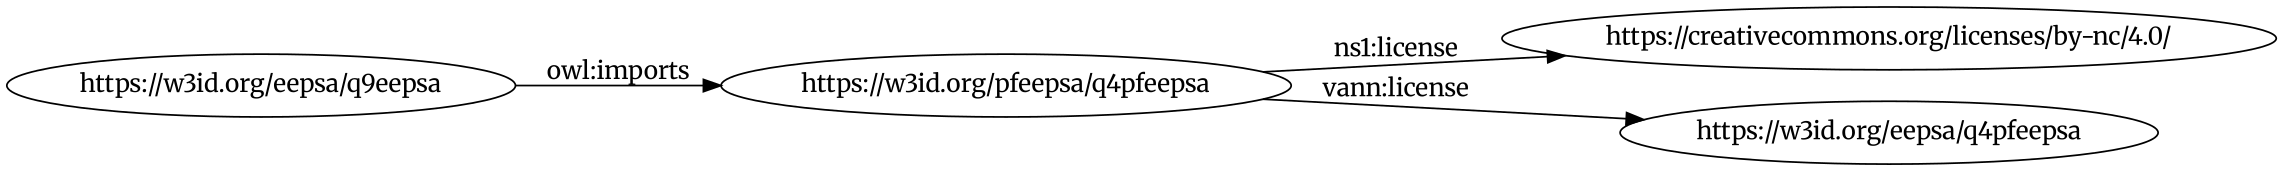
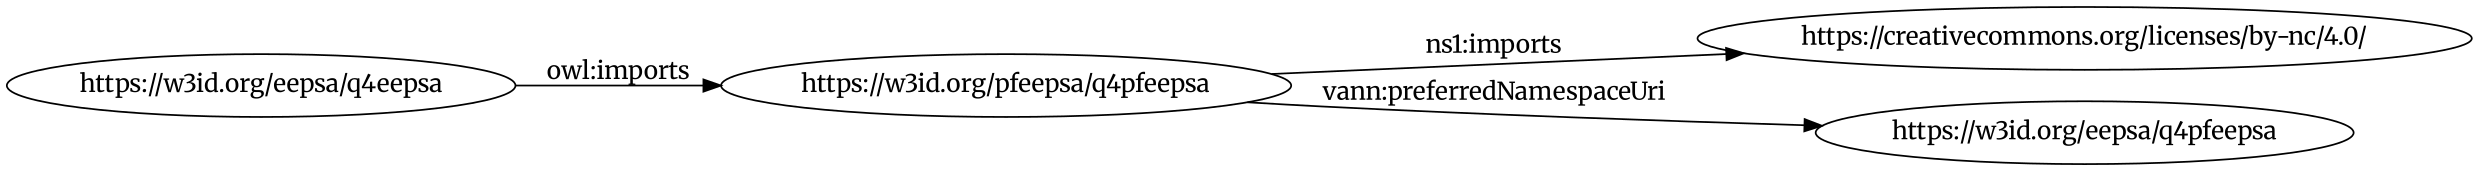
edge "https://w3id.org/pfeepsa/q4pfeepsa" -> "https://creativecommons.org/licenses/by-nc/4.0/": label "ns1:license" -> "ns1:imports"
node "https://w3id.org/eepsa/q9eepsa": label "https://w3id.org/eepsa/q9eepsa" -> "https://w3id.org/eepsa/q4eepsa"
edge "https://w3id.org/pfeepsa/q4pfeepsa" -> "https://w3id.org/eepsa/q4pfeepsa": label "vann:license" -> "vann:preferredNamespaceUri"
